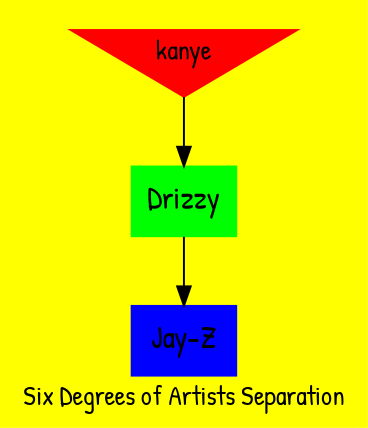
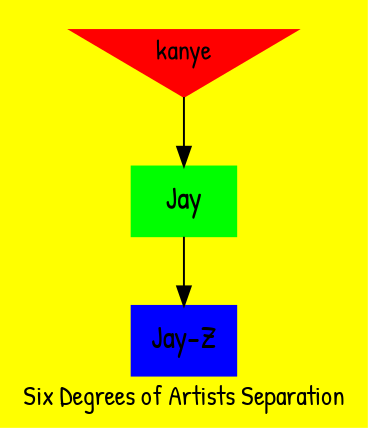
node "Drizzy": label "Drizzy" -> "Jay"
